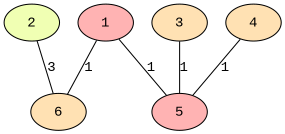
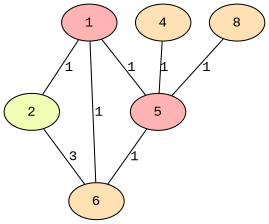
node "3": label "3" -> "8"
edge "1" -- "2": added, label "1"
edge "5" -- "6": added, label "1"
